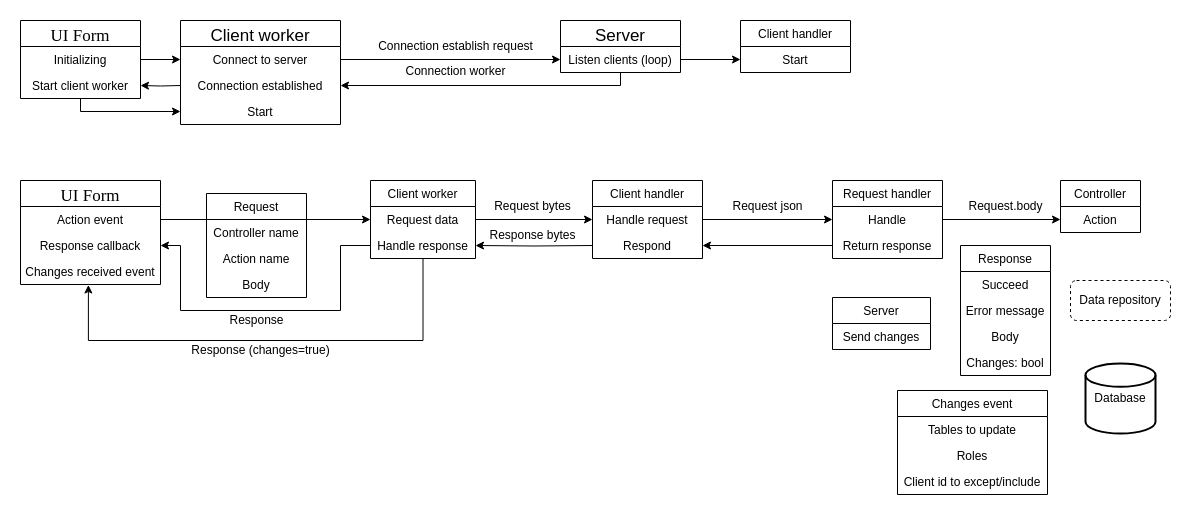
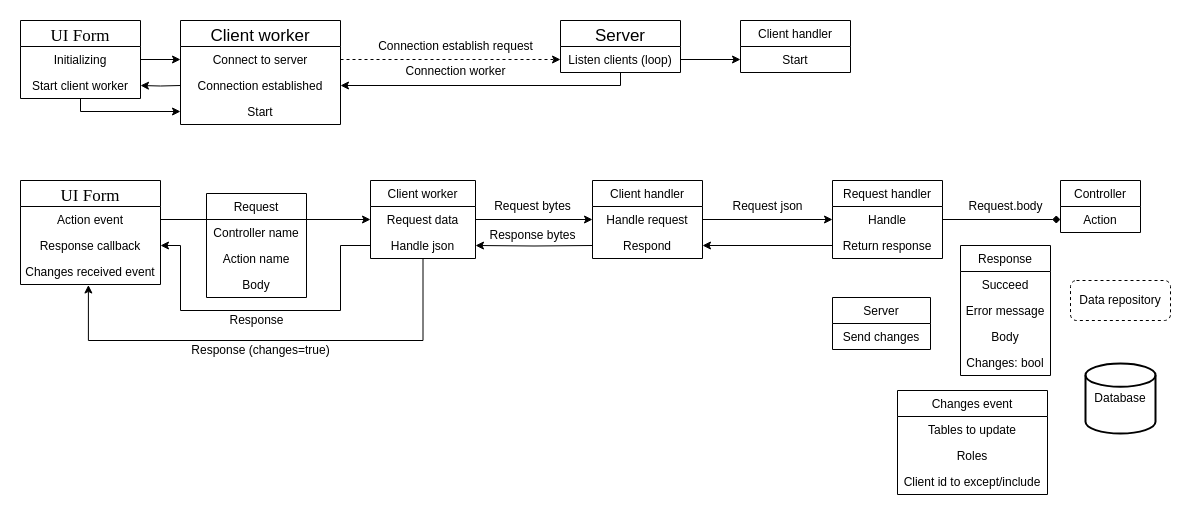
edge "Connect to server" -> "Listen clients (loop)": style solid -> dashed
edge "Handle" -> "Action": arrowhead classic -> diamond
node "Handle response": label "Handle response" -> "Handle json"
